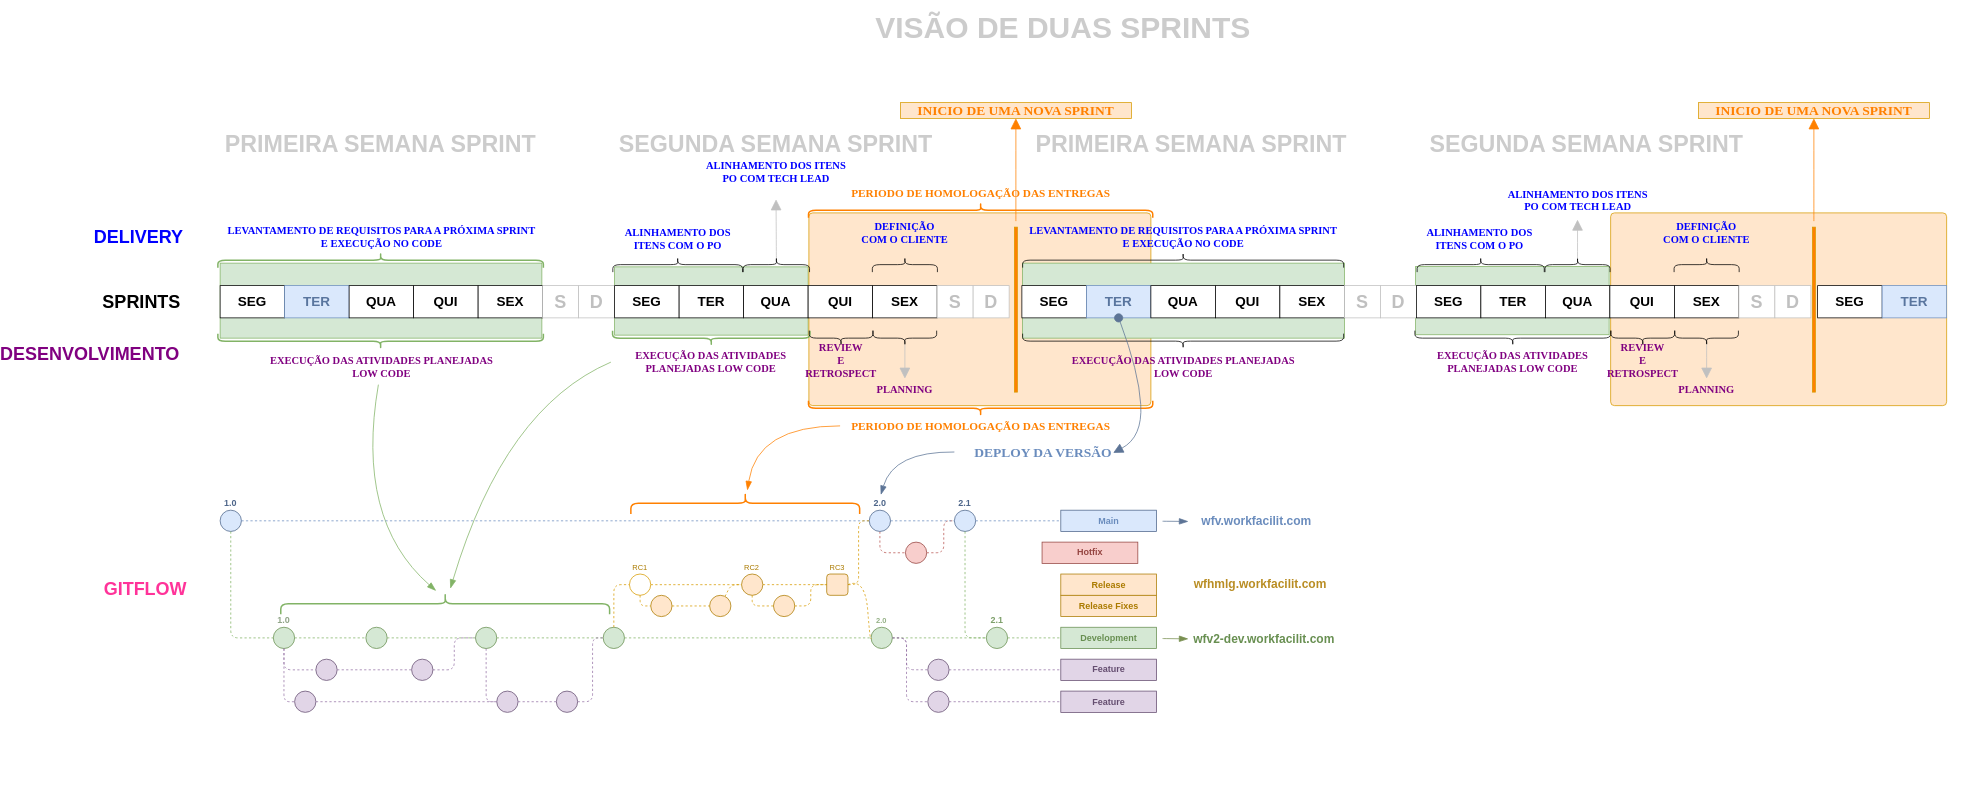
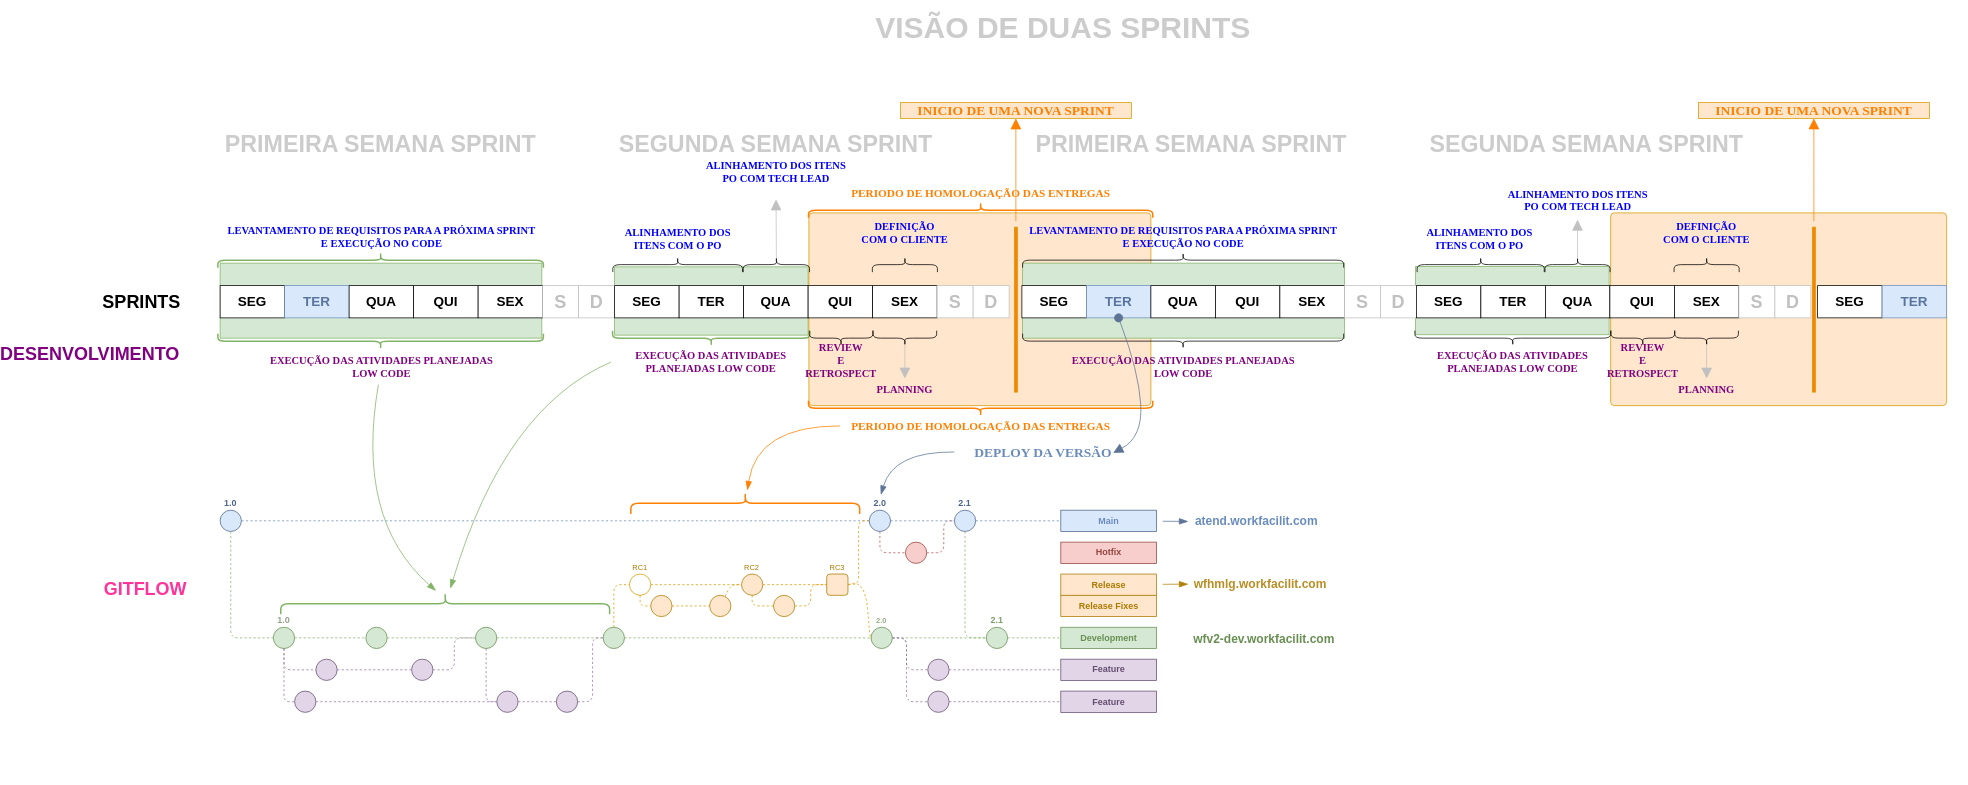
node "DELIVERY": removed
node "wfv.workfacilit.com": label "wfv.workfacilit.com" -> "atend.workfacilit.com"
node "Hotfix": moved (1090, 553) -> (1109, 553)
edge "Release" -> "wfhmlg.workfacilit.com": added
edge "Development" -> "wfv2-dev.workfacilit.com": removed
